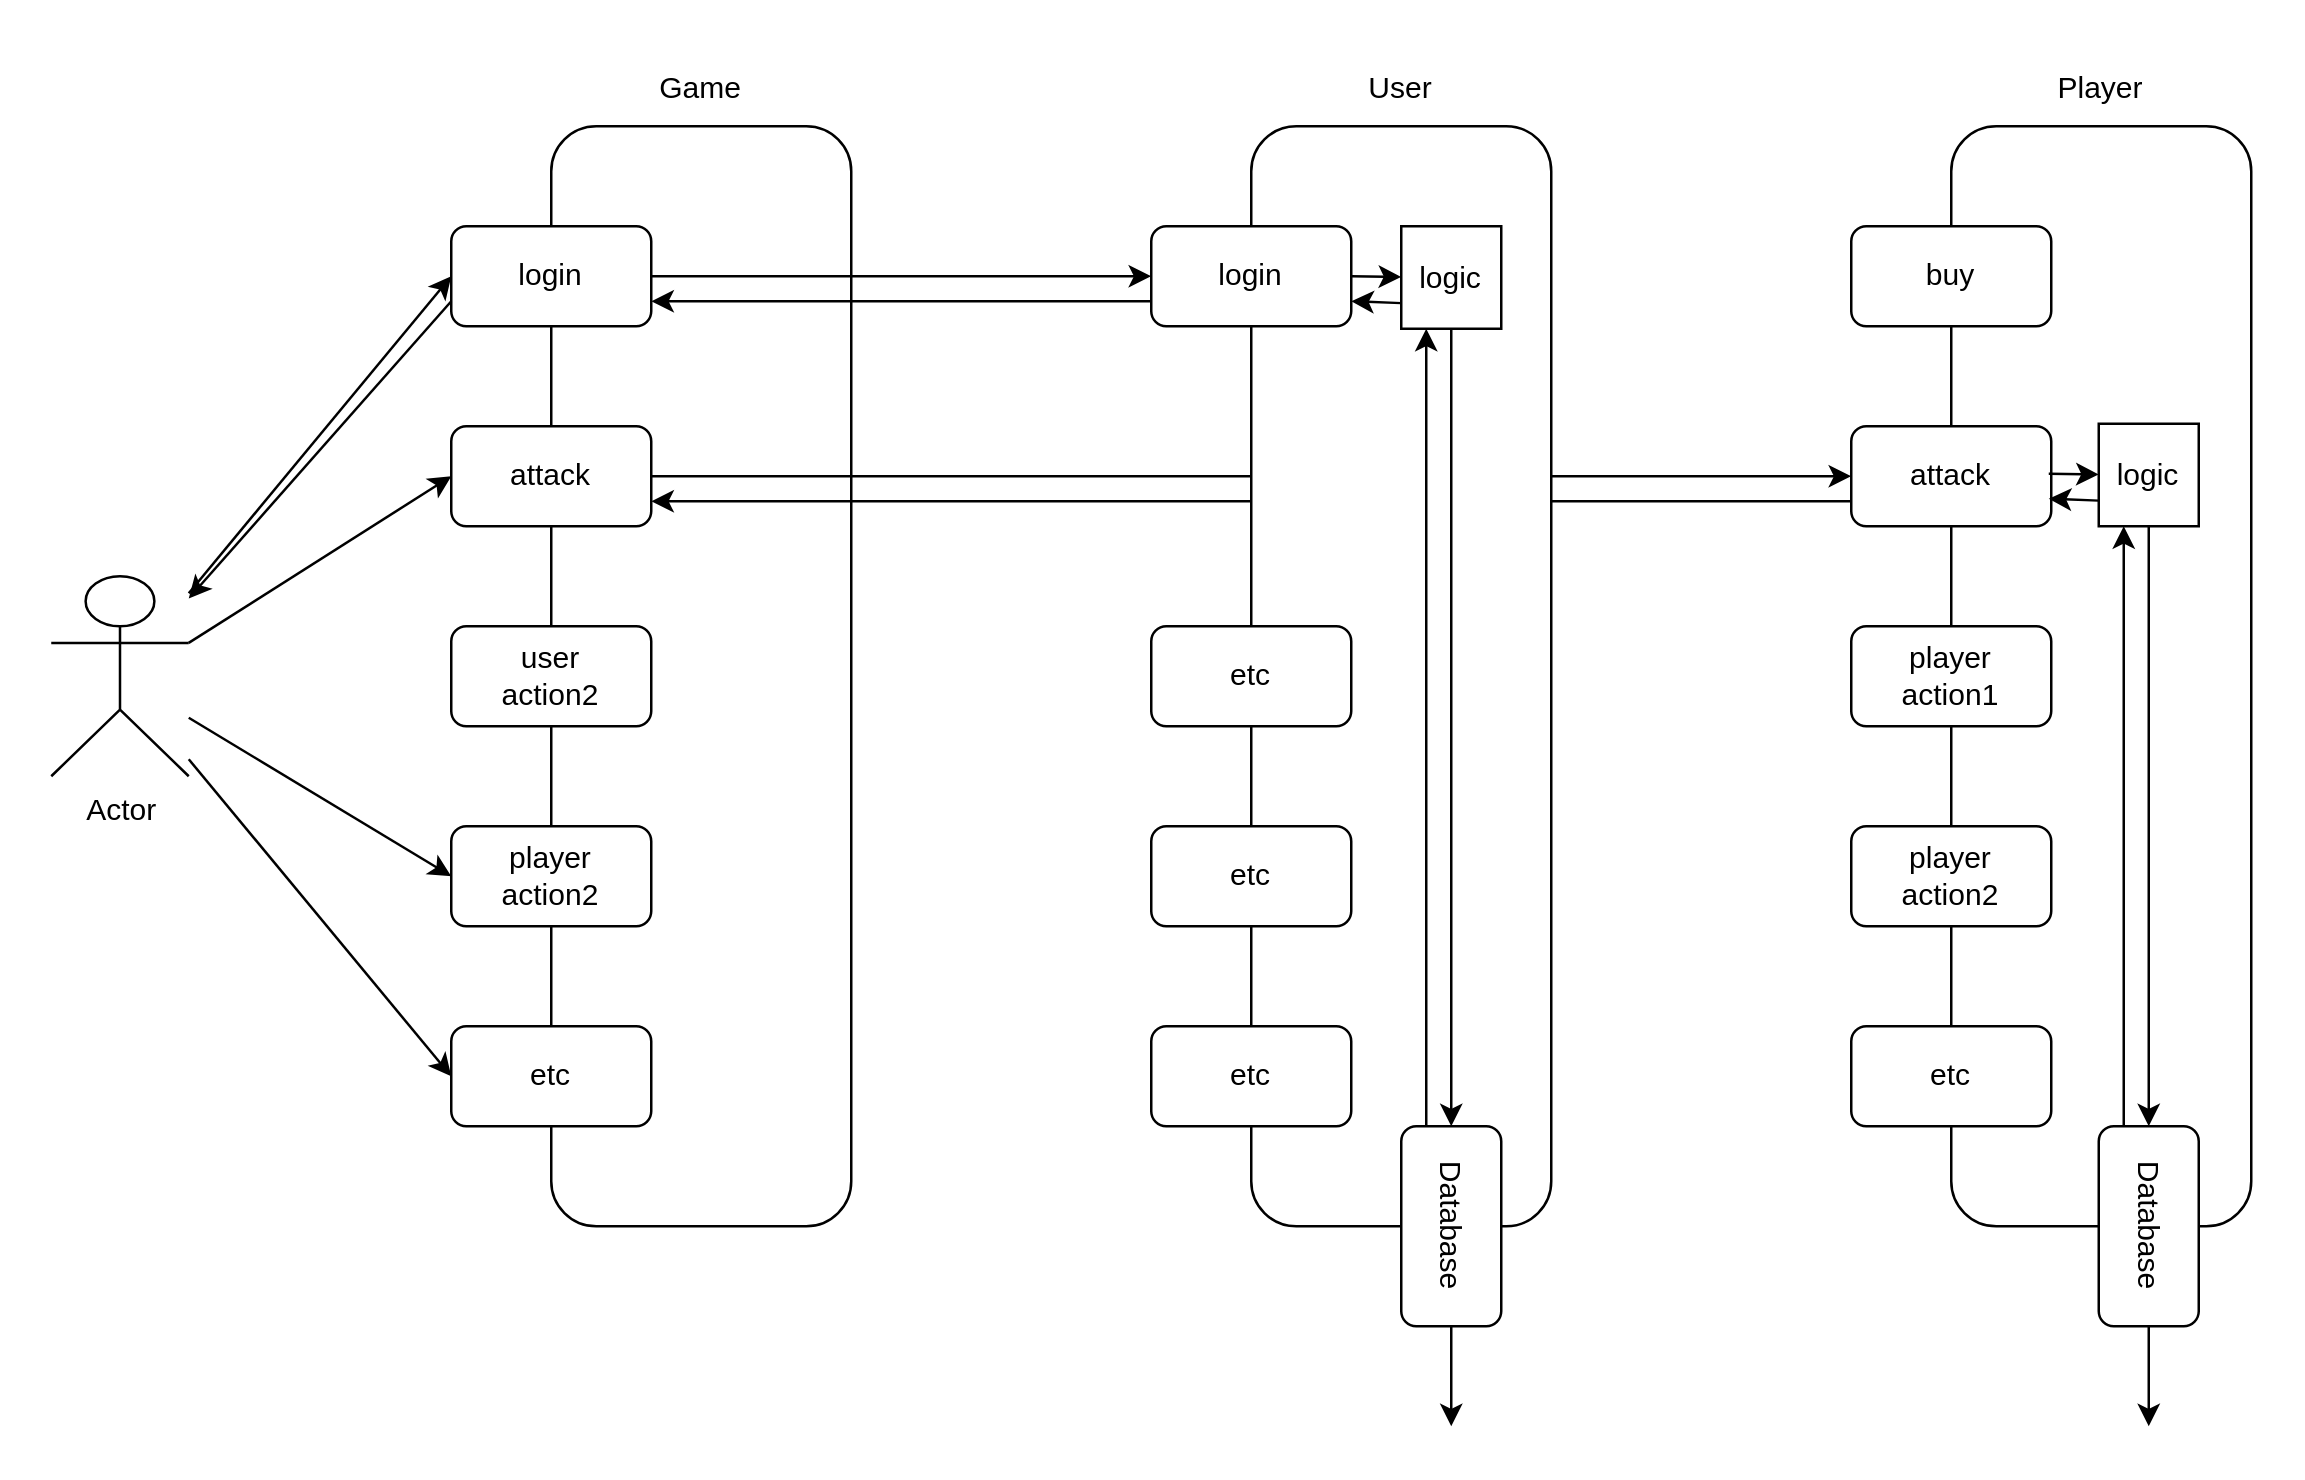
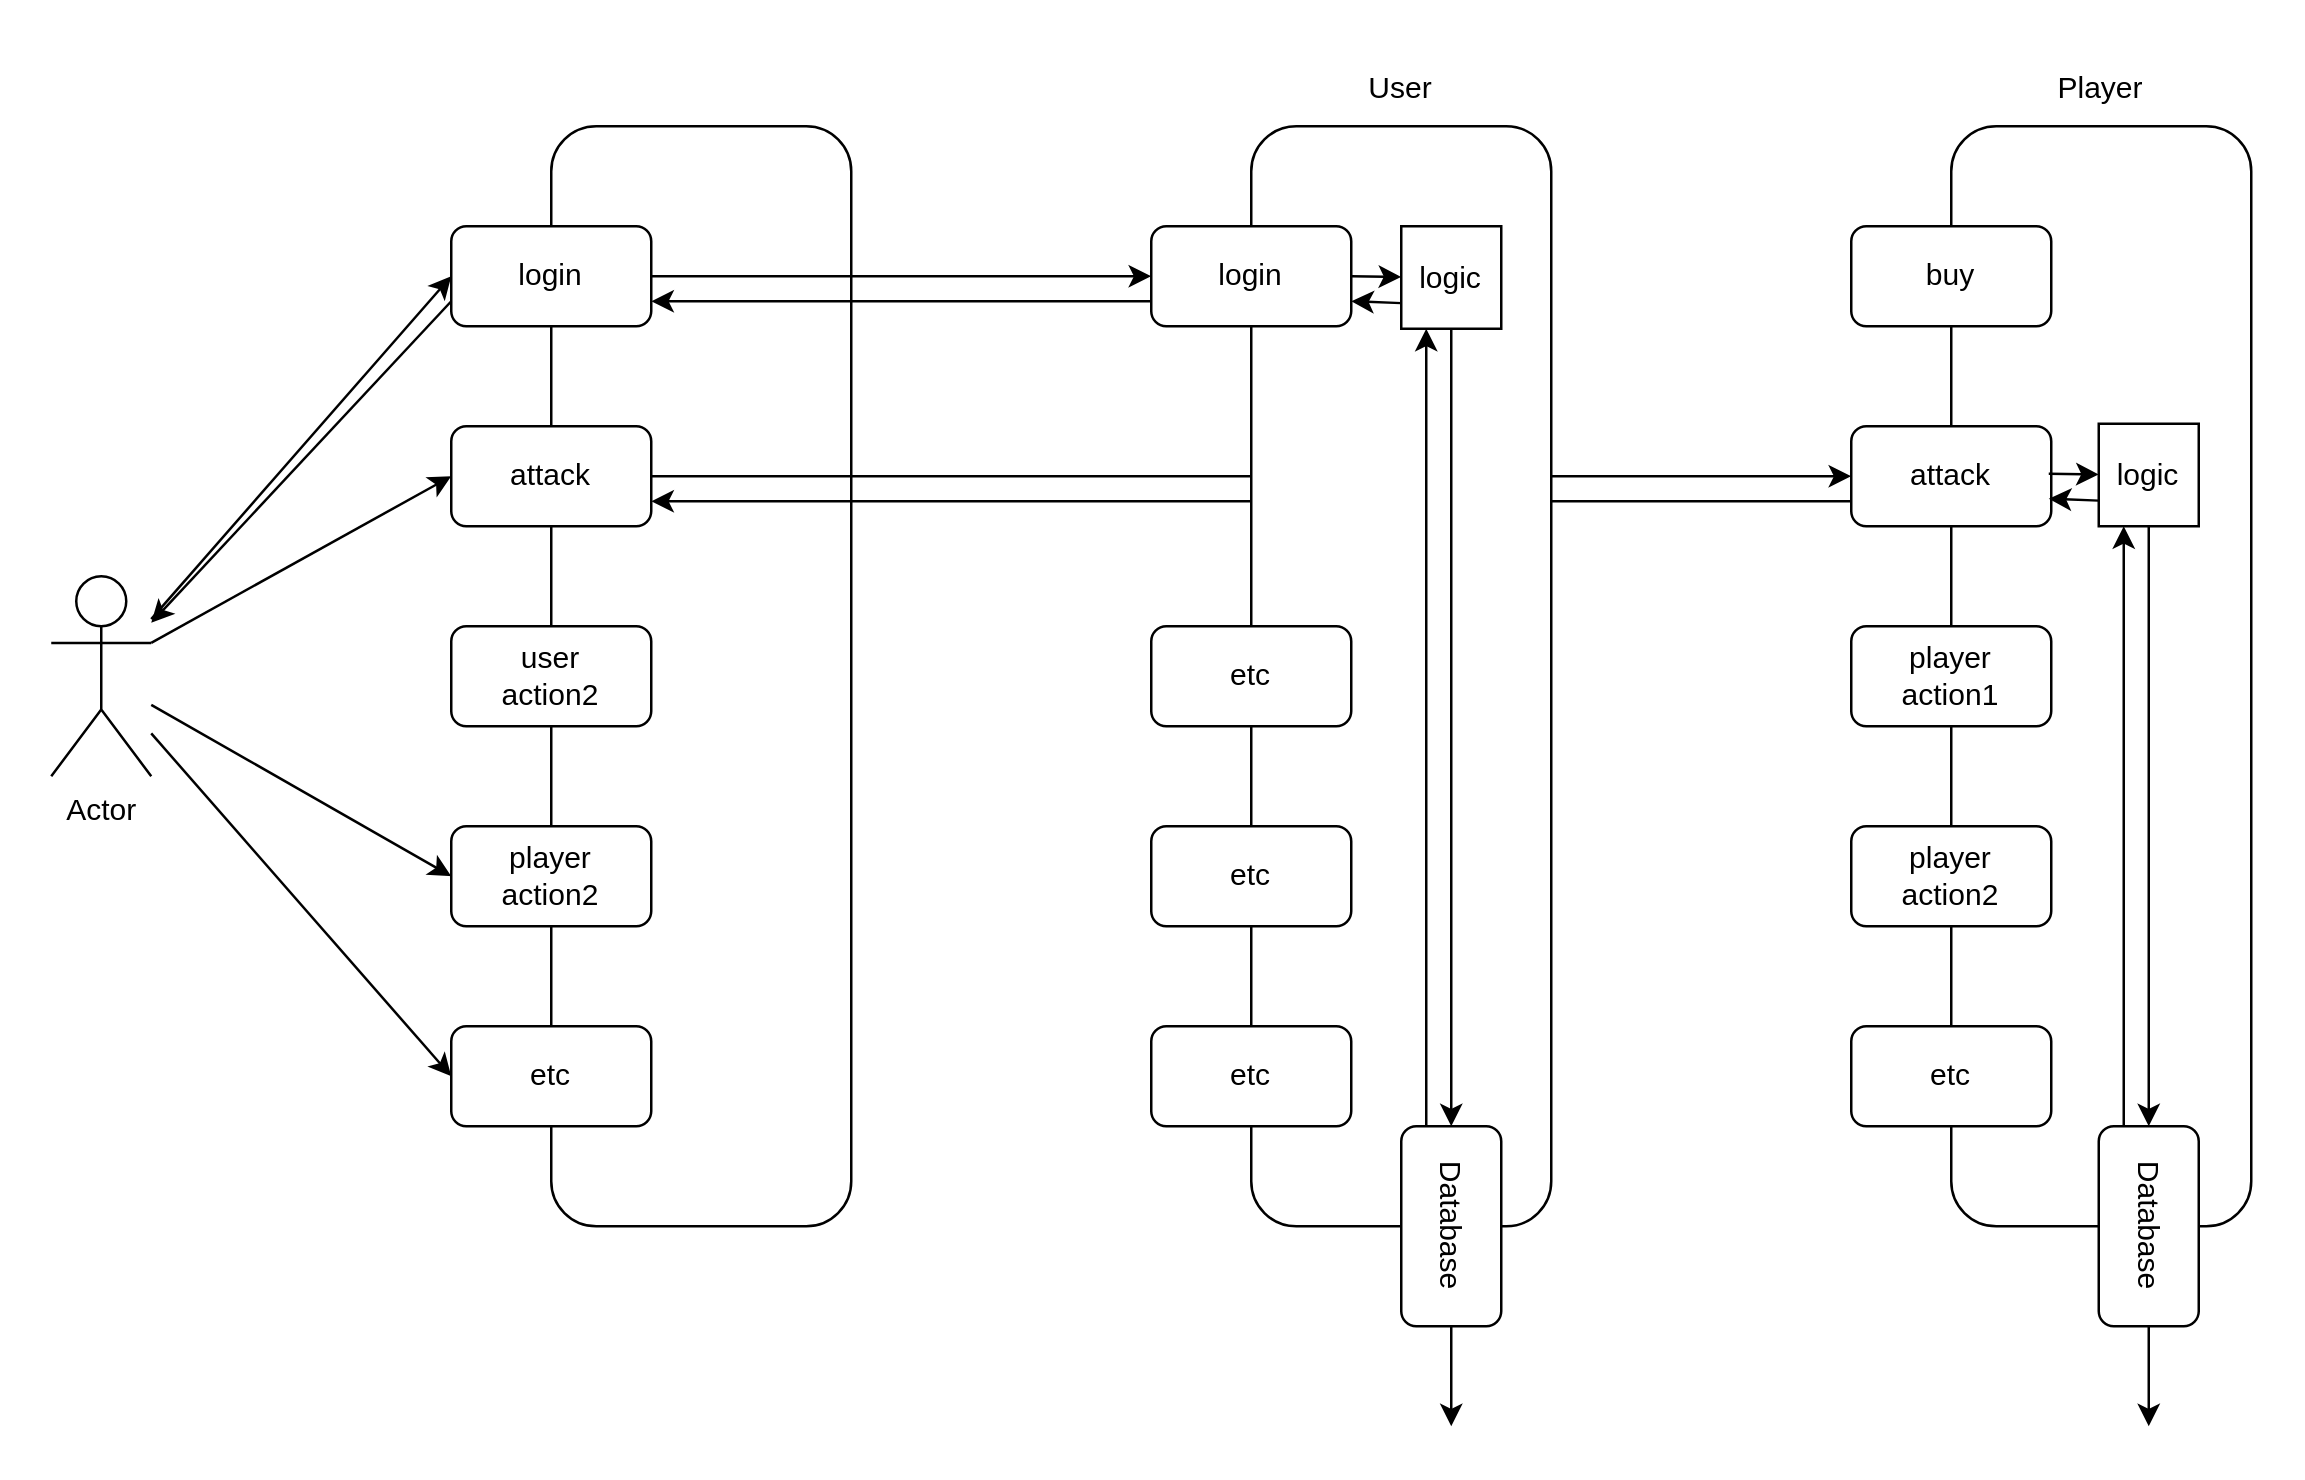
node "Game": removed
node "Actor": size 138x200 -> 100x200
